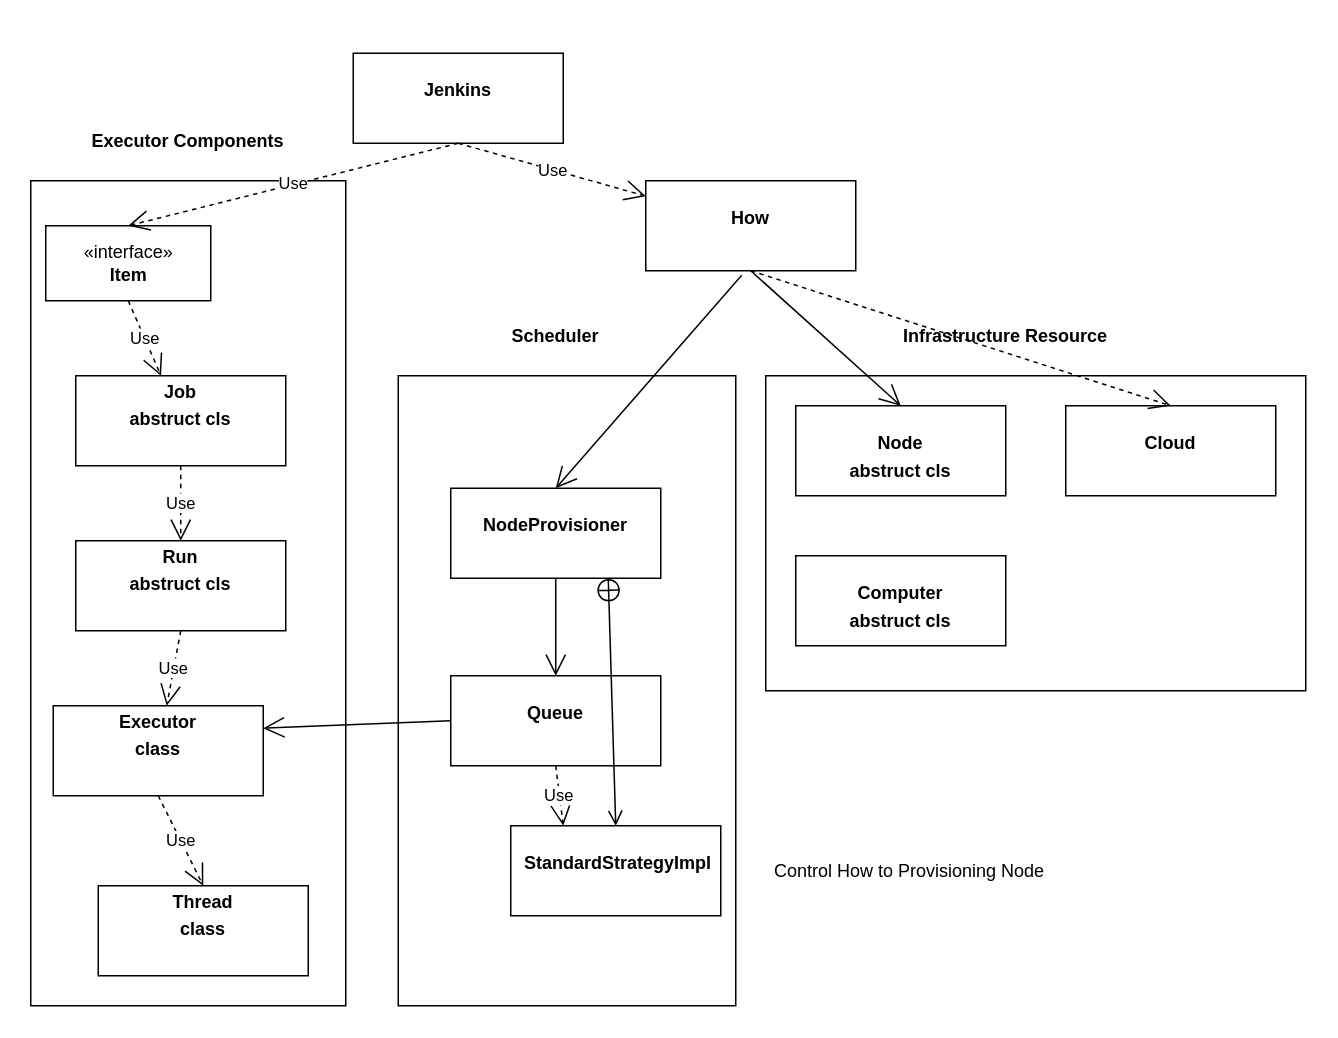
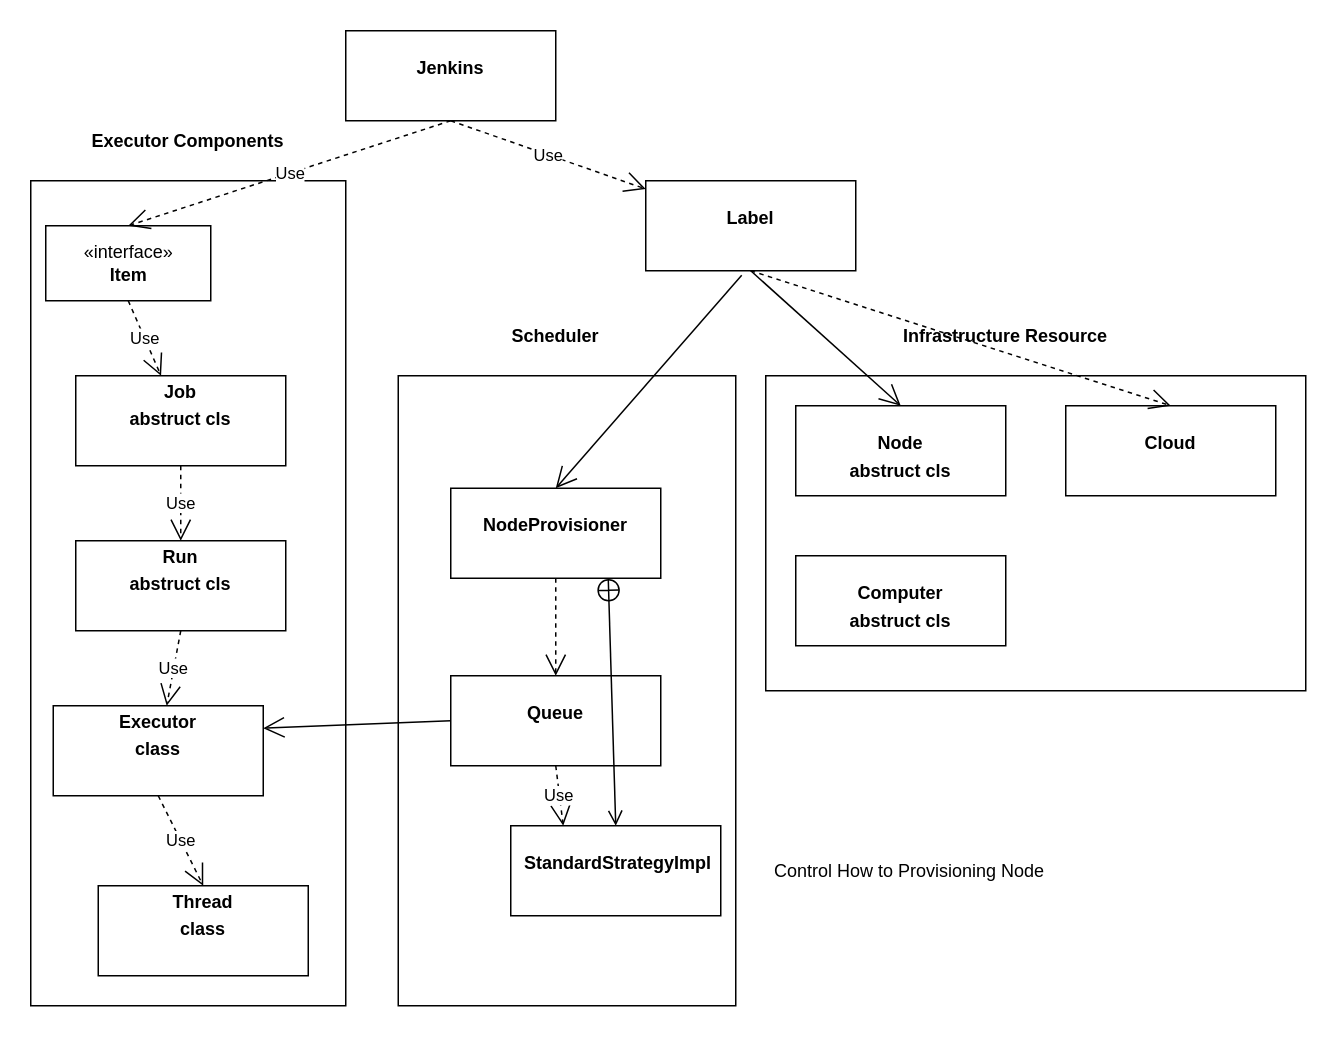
node "Jenkins": moved (458, 98) -> (451, 76)
node "How": label "How" -> "Label"
edge "NodeProvisioner" -> "Queue": style solid -> dashed
